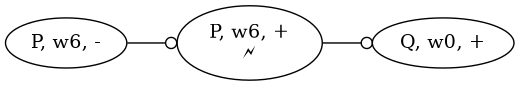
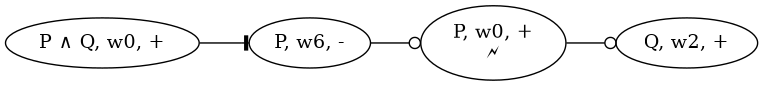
node "P ∧ Q, w0, +": added
node "P, w6, + 🗲": label "P, w6, + 🗲" -> "P, w0, + 🗲"
node "Q, w0, +": label "Q, w0, +" -> "Q, w2, +"
